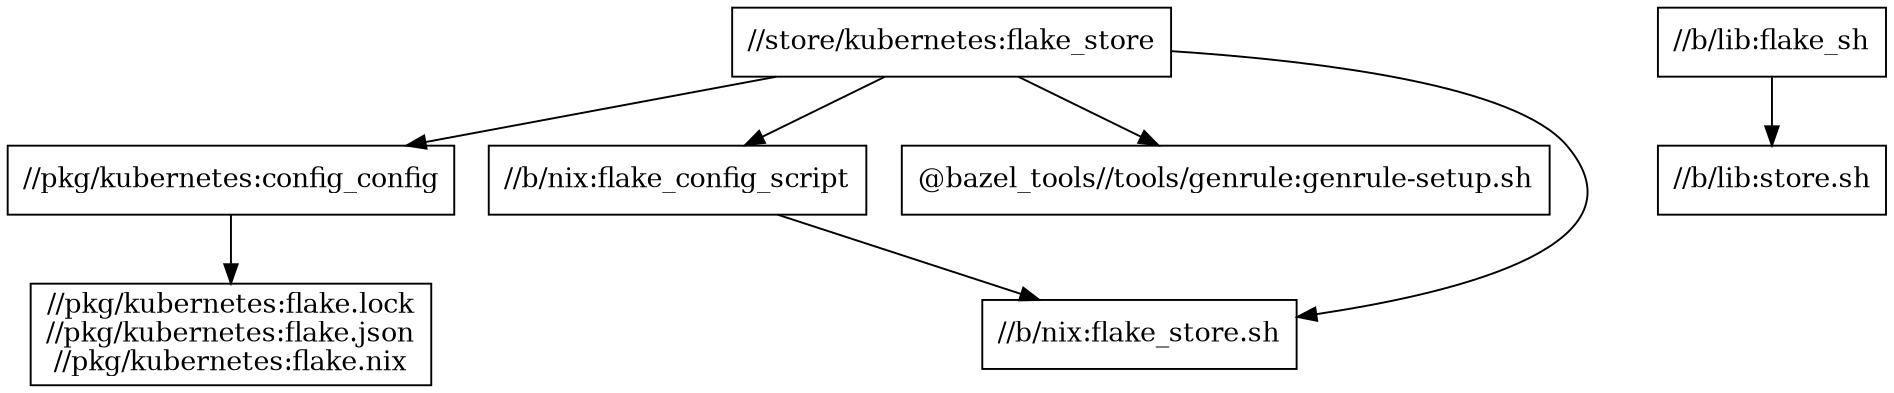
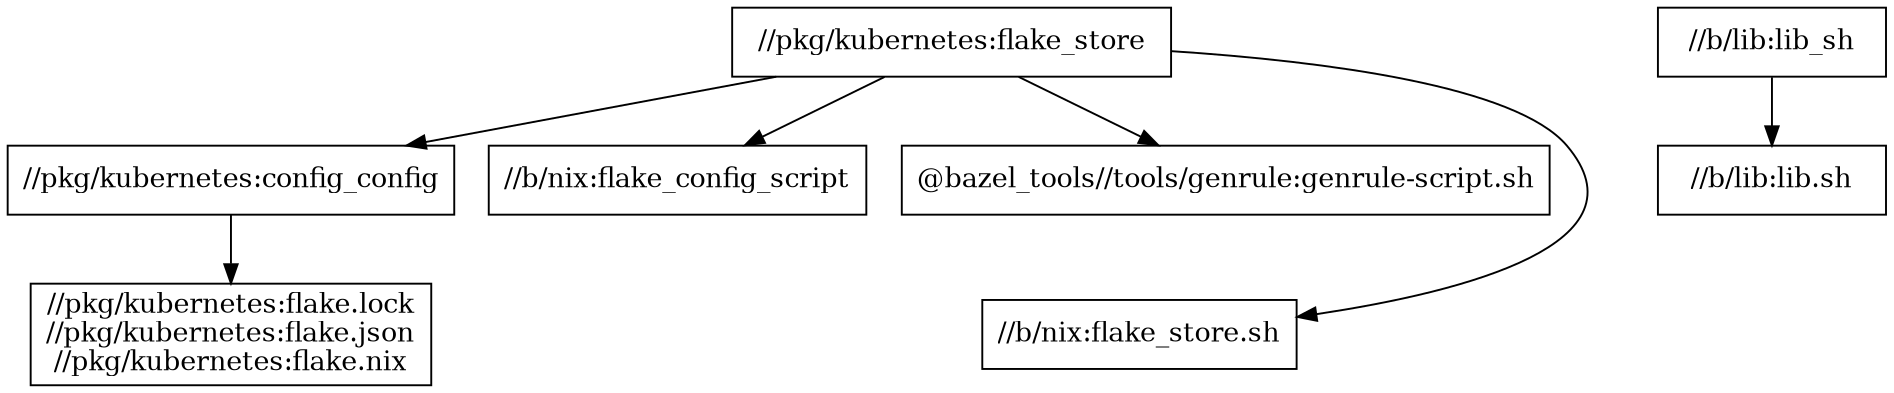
node "//store/kubernetes:flake_store": label "//store/kubernetes:flake_store" -> "//pkg/kubernetes:flake_store"
node "//b/lib:flake_sh": label "//b/lib:flake_sh" -> "//b/lib:lib_sh"
node "@bazel_tools//tools/genrule:genrule-setup.sh": label "@bazel_tools//tools/genrule:genrule-setup.sh" -> "@bazel_tools//tools/genrule:genrule-script.sh"
node "//b/lib:store.sh": label "//b/lib:store.sh" -> "//b/lib:lib.sh"
edge "//b/nix:flake_config_script" -> "//b/nix:flake_store.sh": removed
